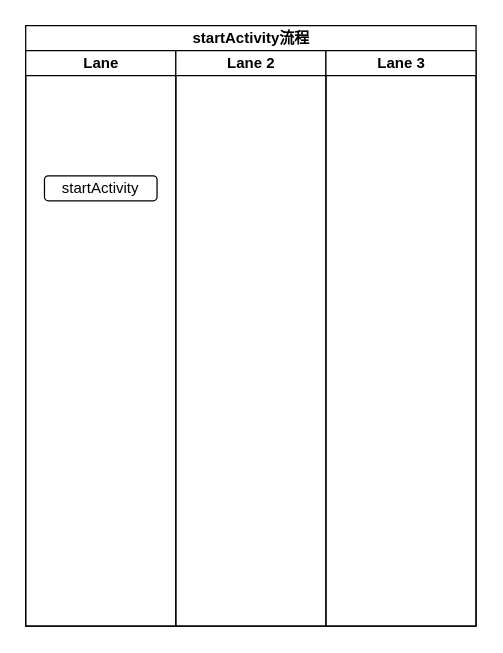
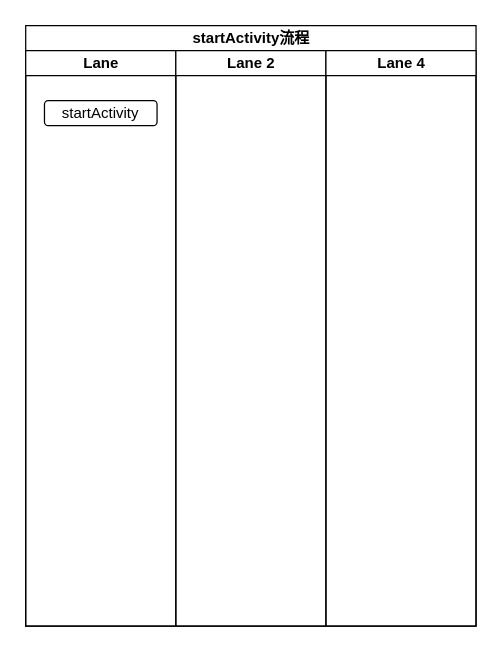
node "Lane 3": label "Lane 3" -> "Lane 4"
node "startActivity": moved (101, 188) -> (101, 113)
